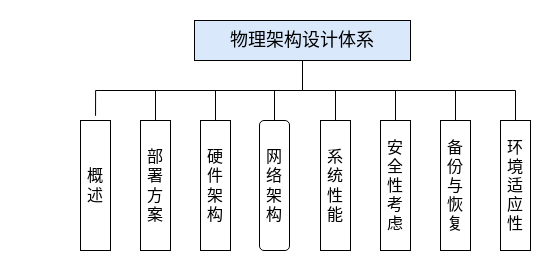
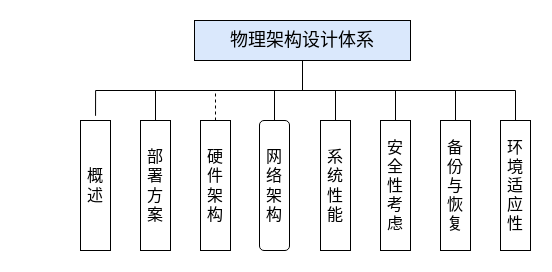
edge "物理架构设计体系" -- "硬件架构": style solid -> dashed
